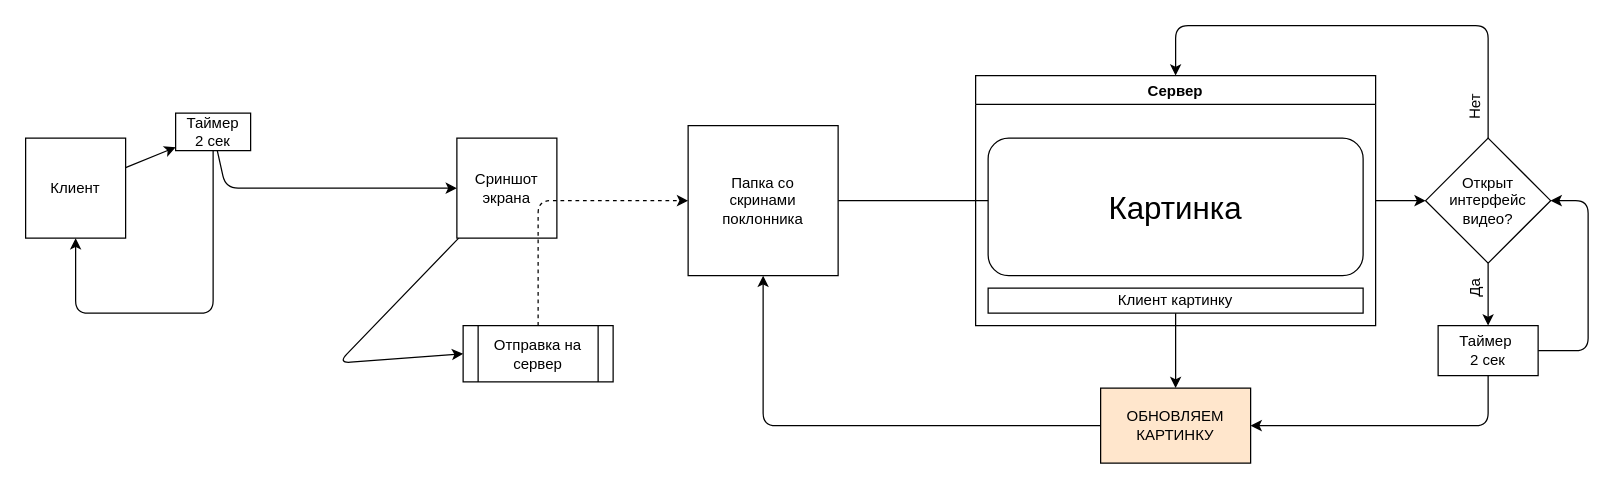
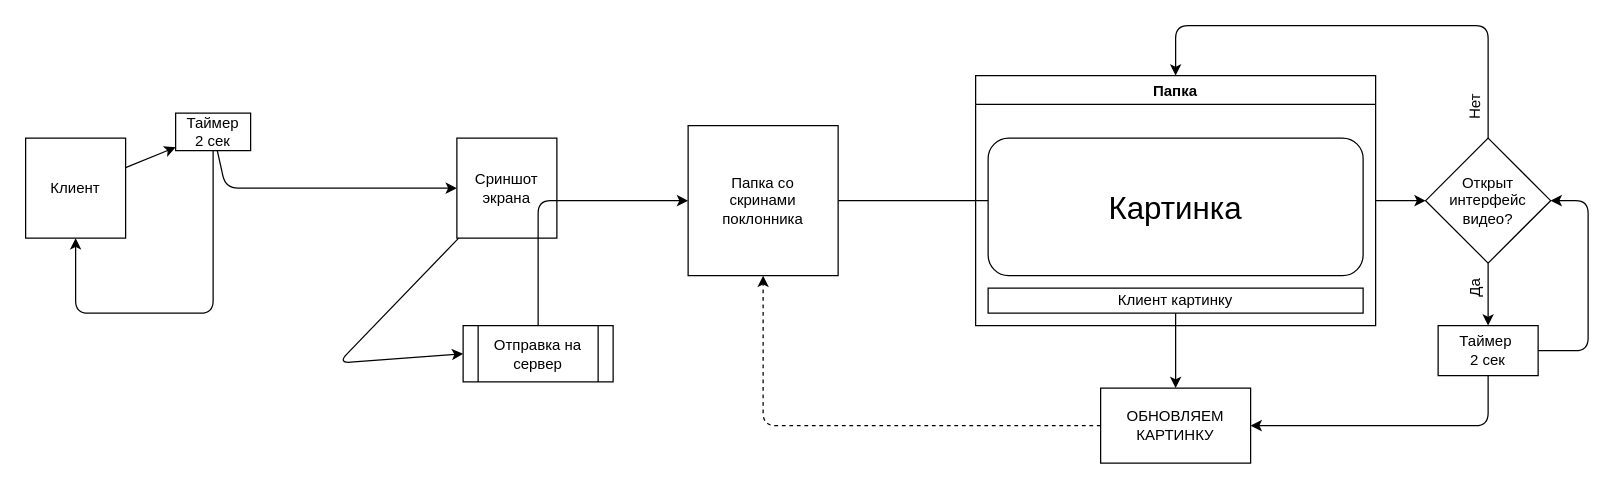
node "Сервер": label "Сервер" -> "Папка"
edge "Отправка на сервер" -> "Папка со скринами поклонника": style dashed -> solid
edge "ОБНОВЛЯЕМ КАРТИНКУ" -> "Папка со скринами поклонника": style solid -> dashed
node "ОБНОВЛЯЕМ КАРТИНКУ": fillcolor #ffe6cc -> #ffffff
